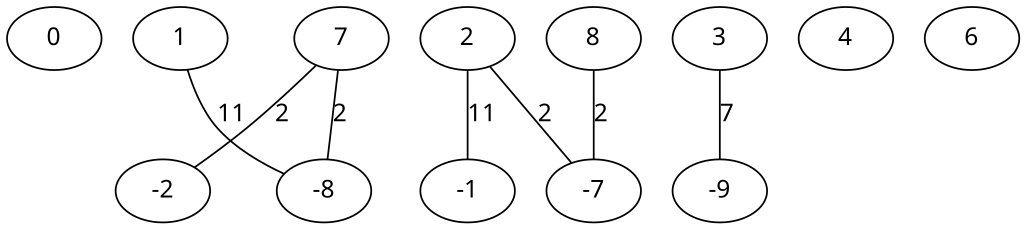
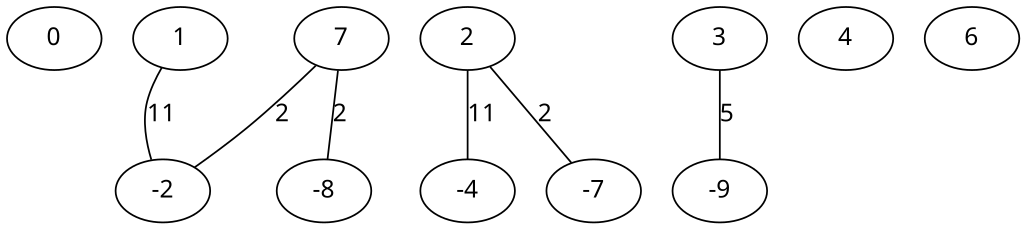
node "8": removed
edge "3" -- "-9": label "7" -> "5"
edge "1" -- "-8": now "1" -- "-2"
node "-1": label "-1" -> "-4"
